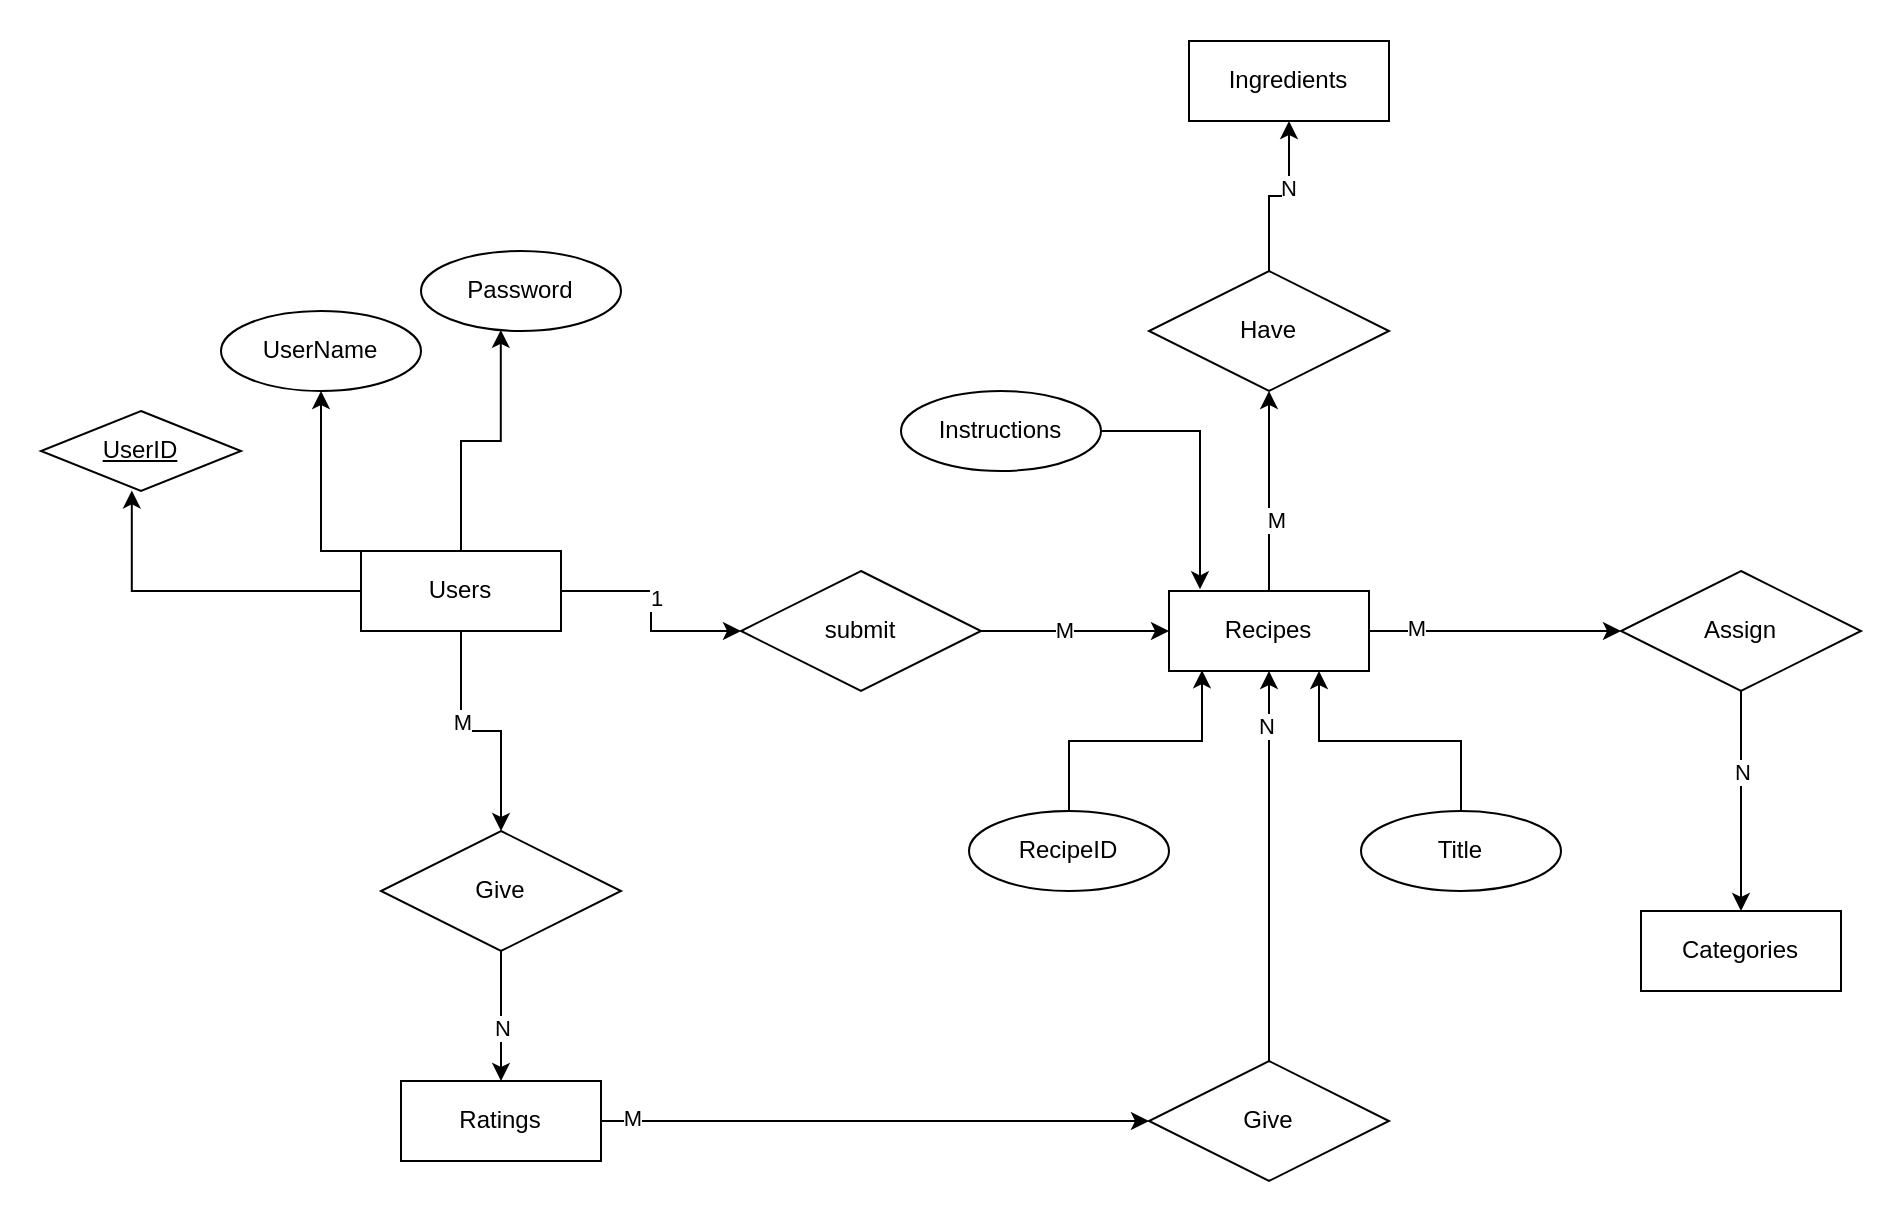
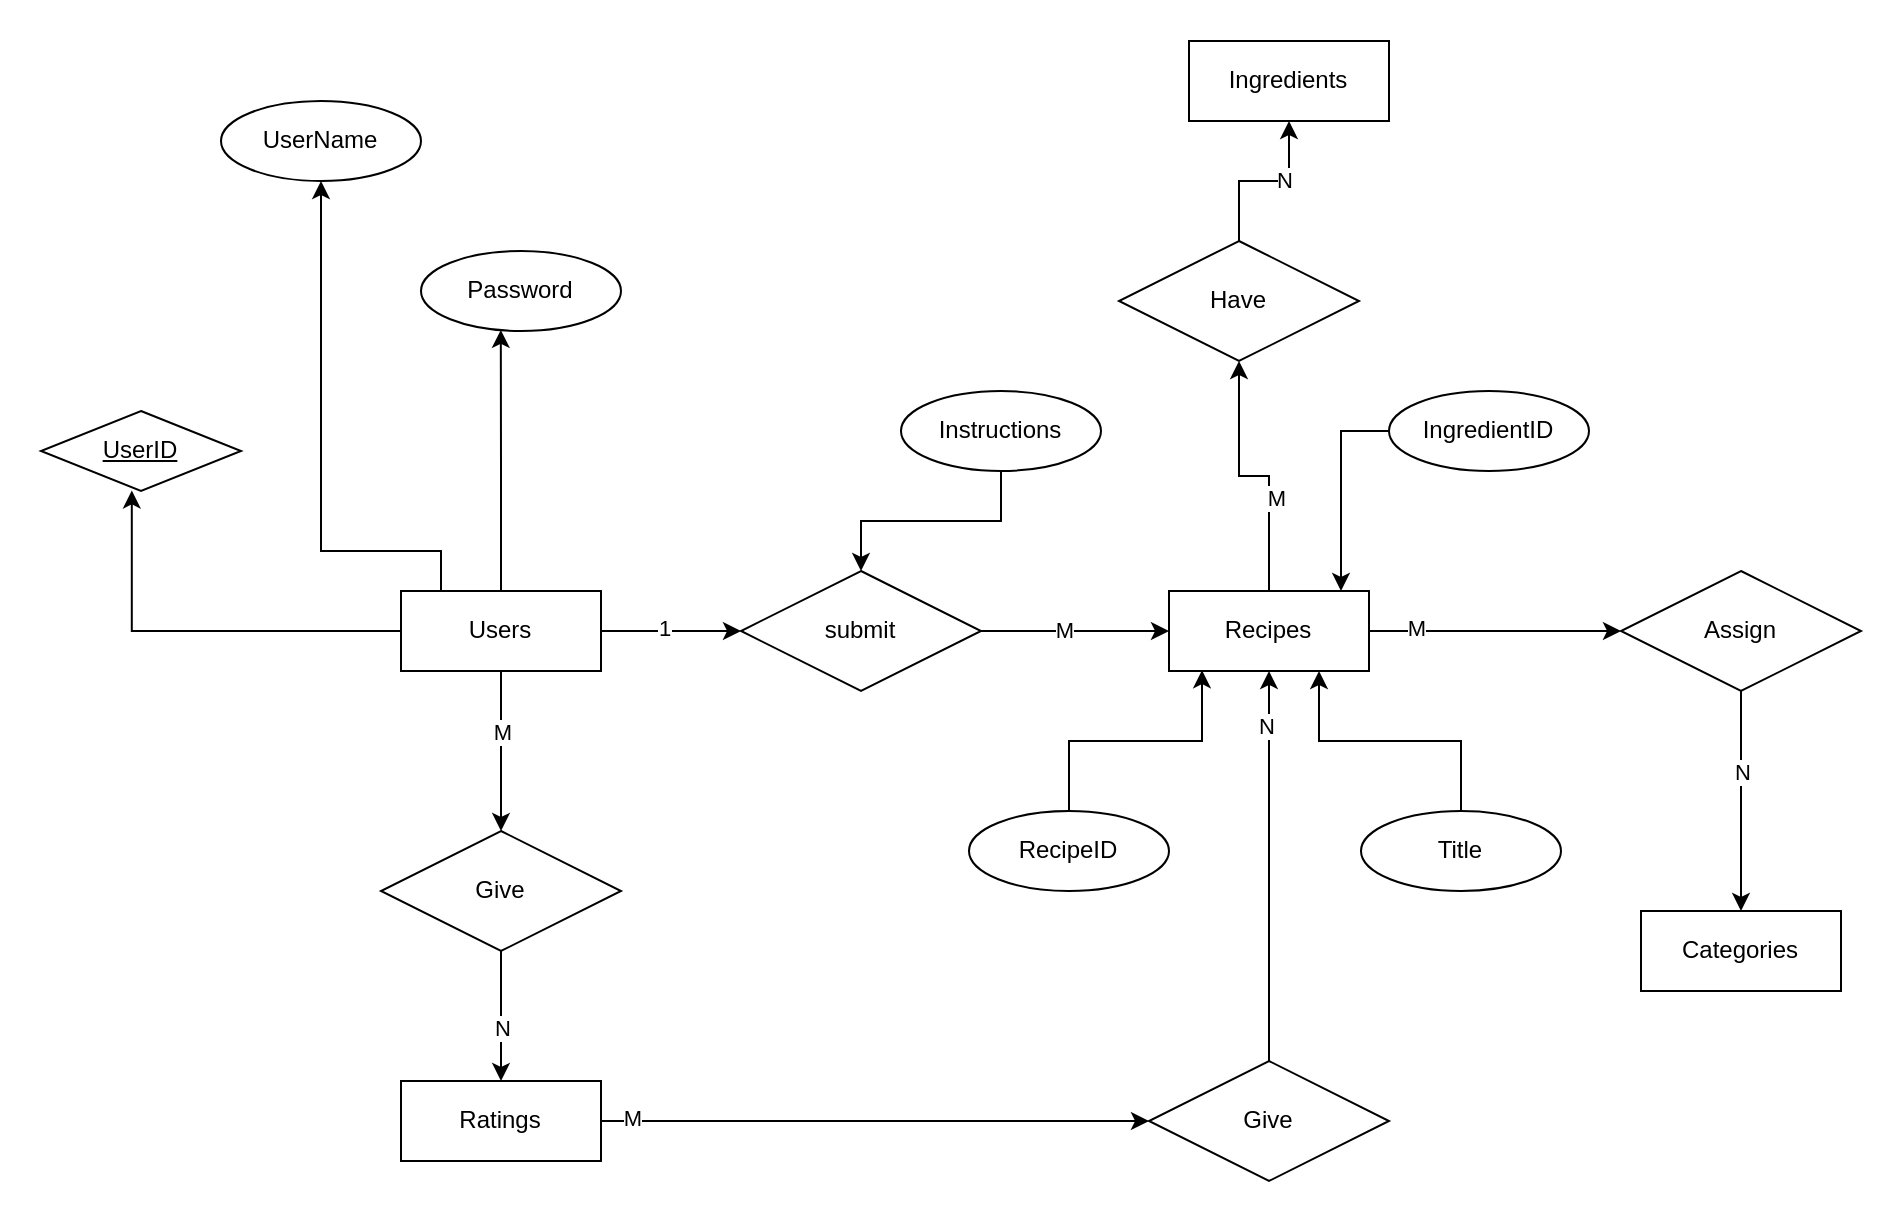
node "Have": moved (1269, 331) -> (1239, 301)
node "UserName": moved (321, 351) -> (321, 141)
node "IngredientID": added
edge "Instructions" -> "Recipes": now "Instructions" -> "submit"
edge "IngredientID" -> "Recipes": added
node "Users": moved (461, 591) -> (501, 631)
